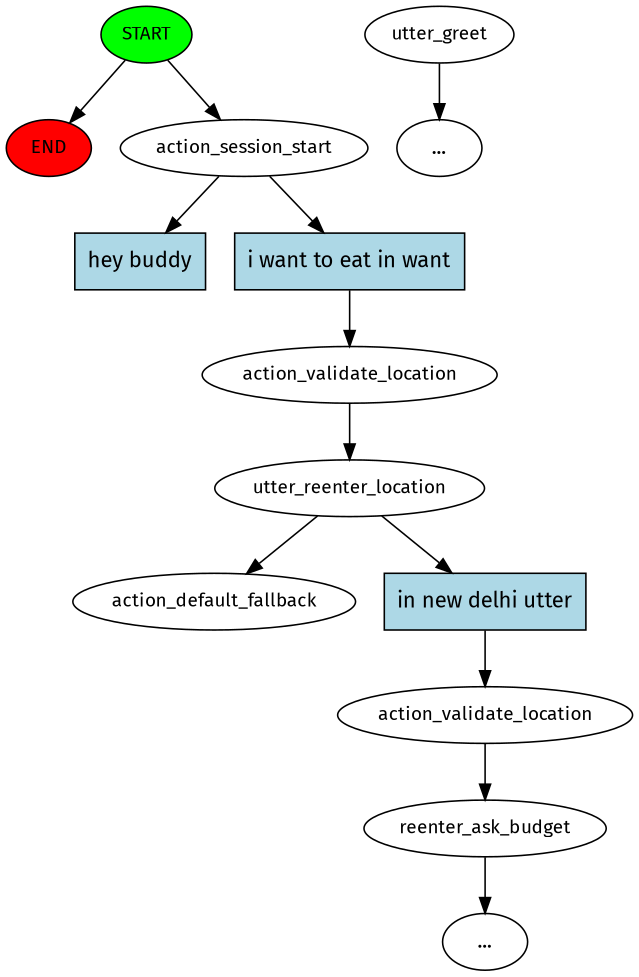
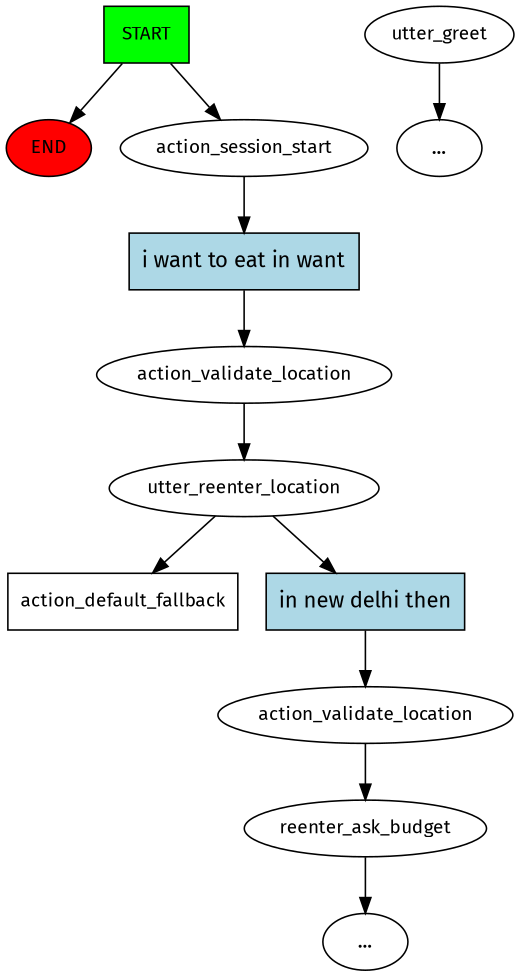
node "START": shape ellipse -> box
node "hey buddy": removed
node "action_default_fallback": shape ellipse -> box
node "in new delhi utter": label "in new delhi utter" -> "in new delhi then"
